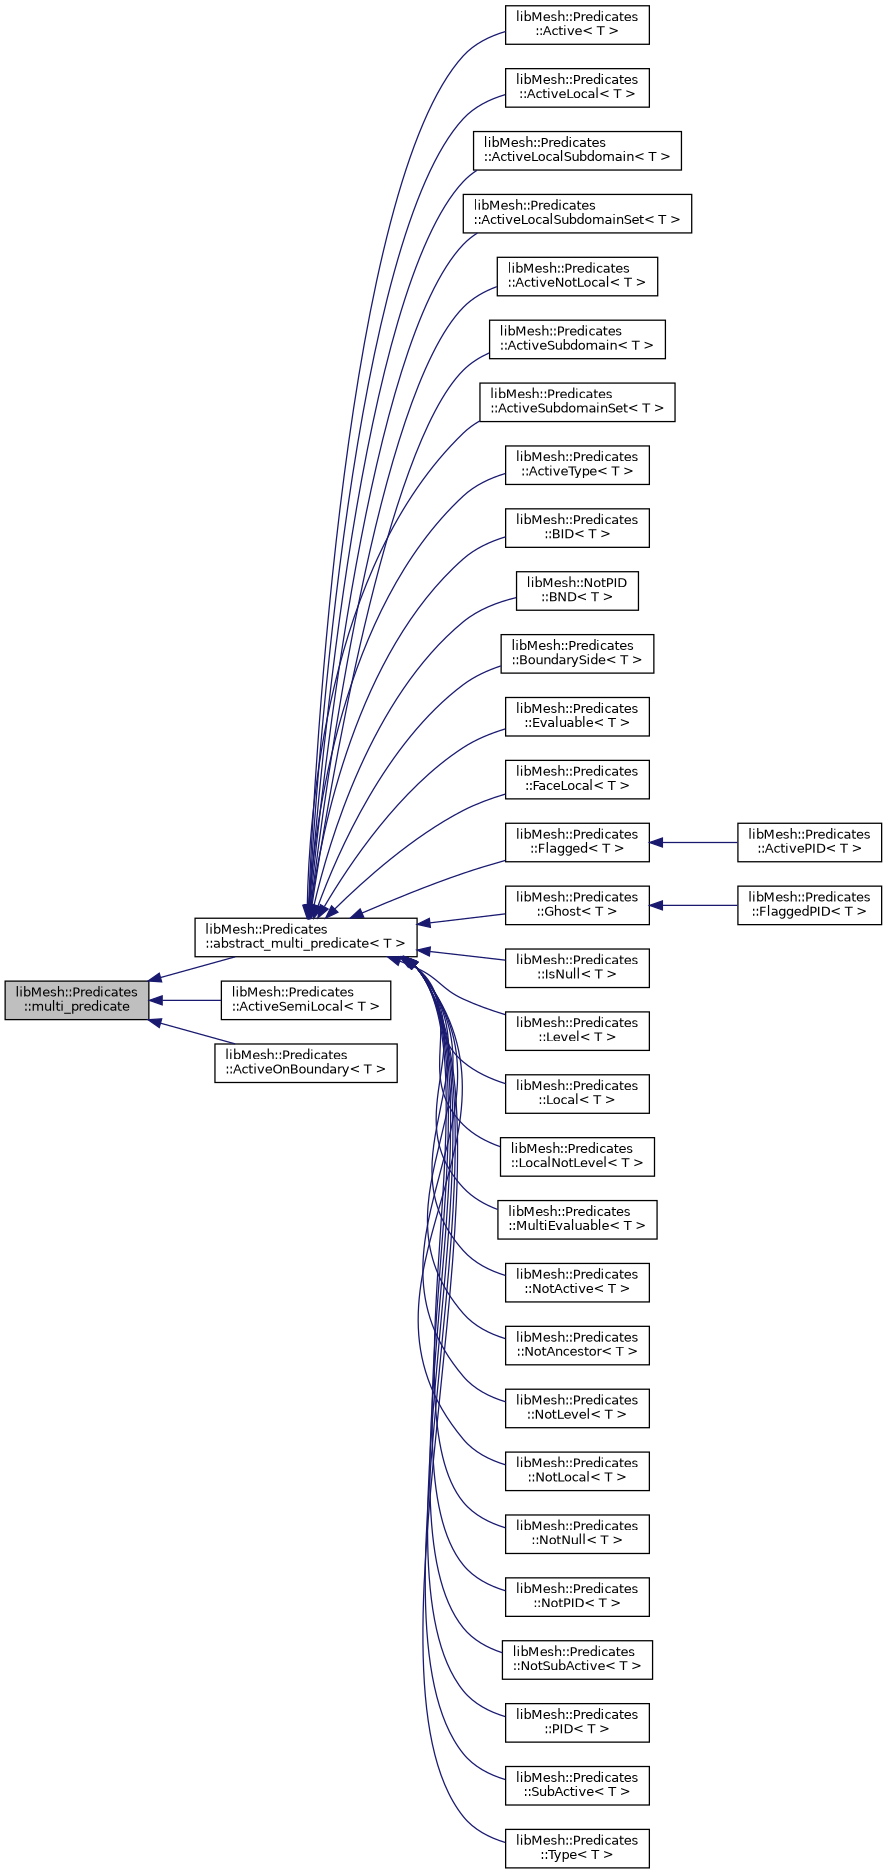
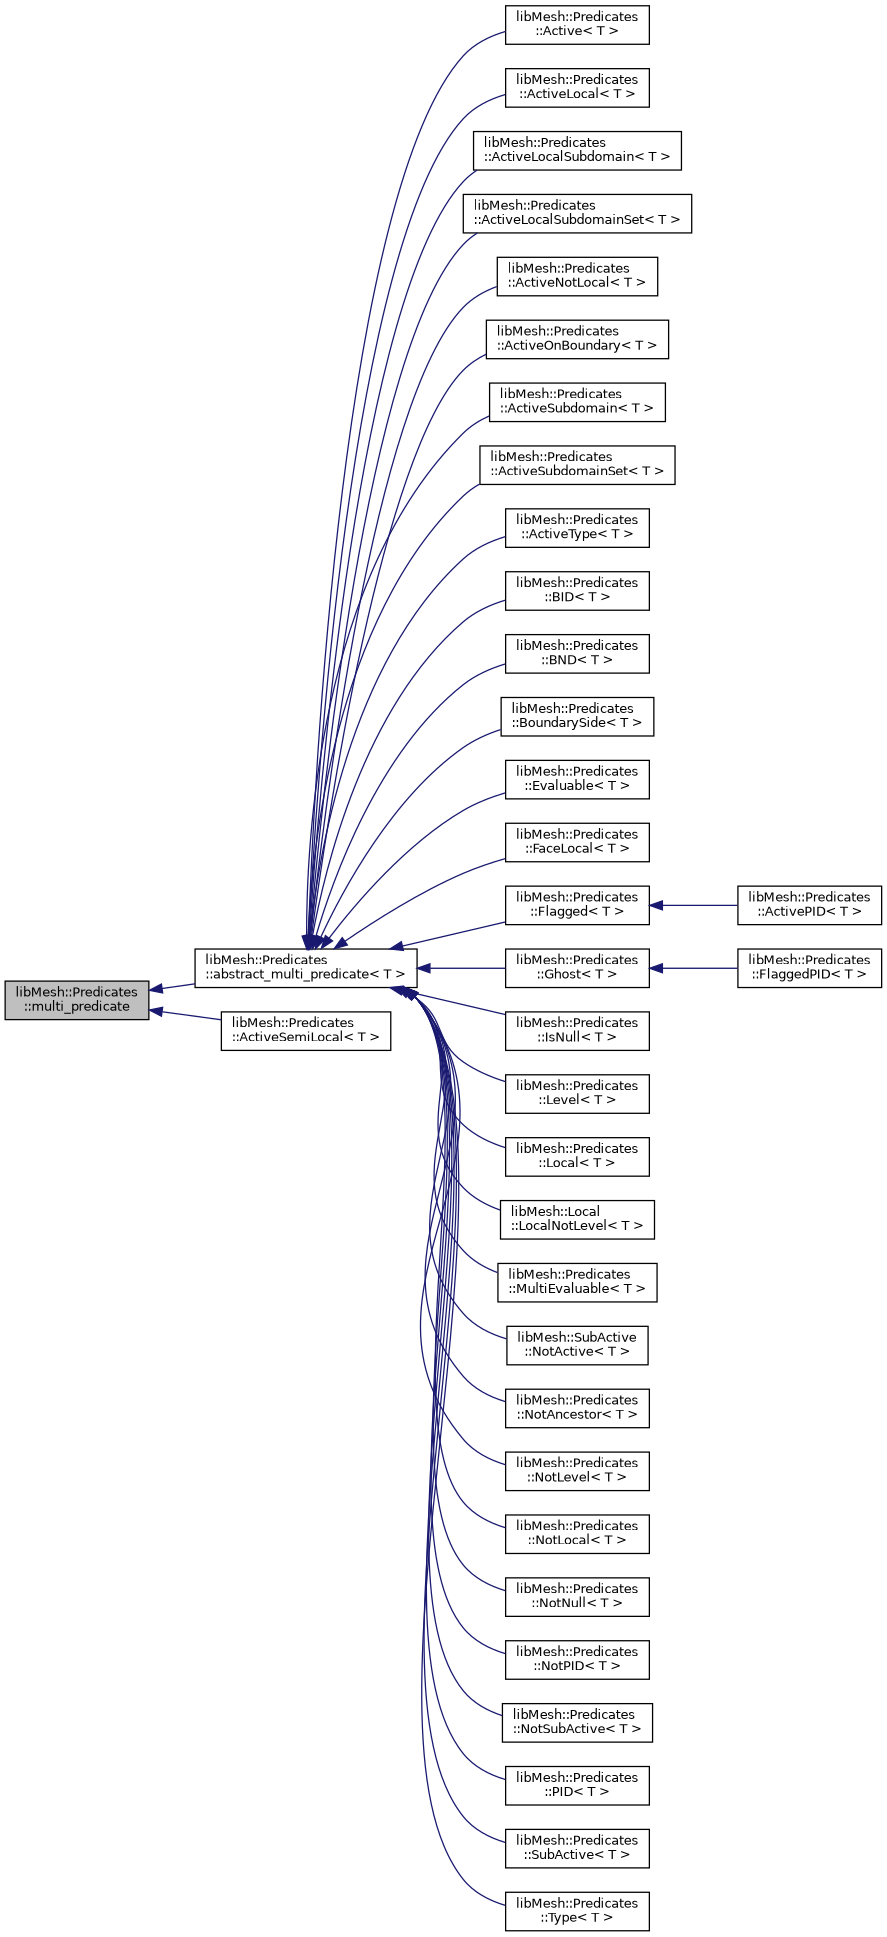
node "libMesh::NotPID ::BND< T >": label "libMesh::NotPID ::BND< T >" -> "libMesh::Predicates ::BND< T >"
edge "libMesh::Predicates ::ActiveOnBoundary< T >" -> "libMesh::Predicates ::multi_predicate": now "libMesh::Predicates ::ActiveOnBoundary< T >" -> "libMesh::Predicates ::abstract_multi_predicate< T >"
node "libMesh::Predicates ::LocalNotLevel< T >": label "libMesh::Predicates ::LocalNotLevel< T >" -> "libMesh::Local ::LocalNotLevel< T >"
node "libMesh::Predicates ::NotActive< T >": label "libMesh::Predicates ::NotActive< T >" -> "libMesh::SubActive ::NotActive< T >"
